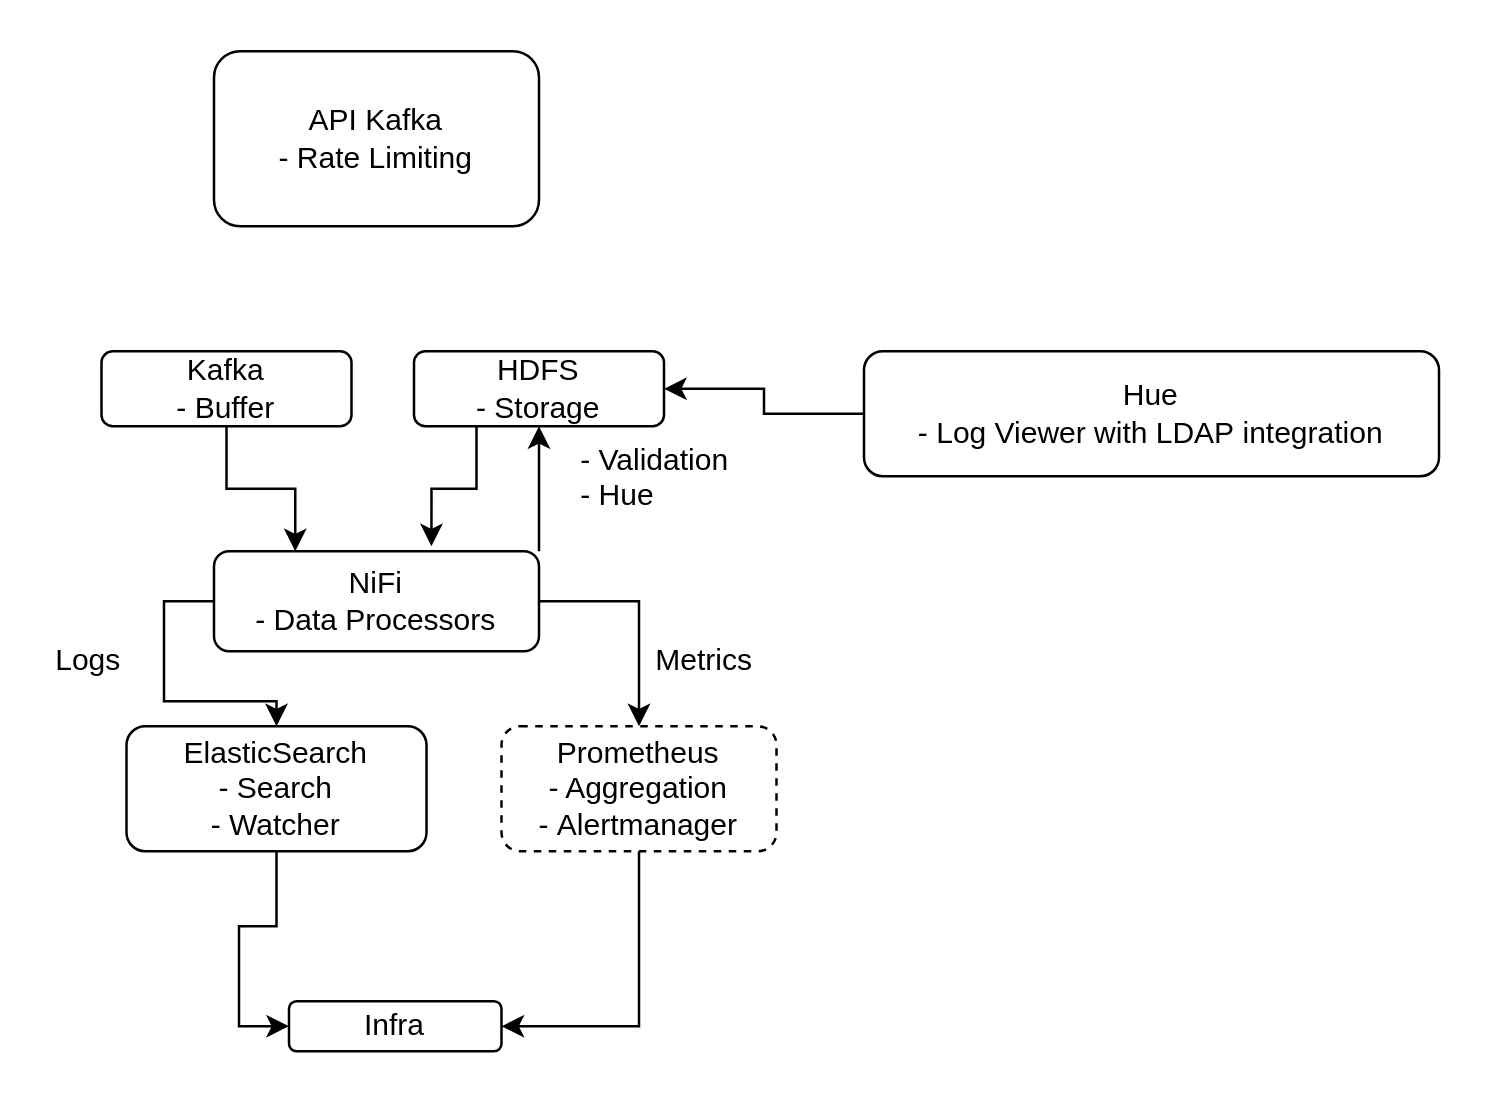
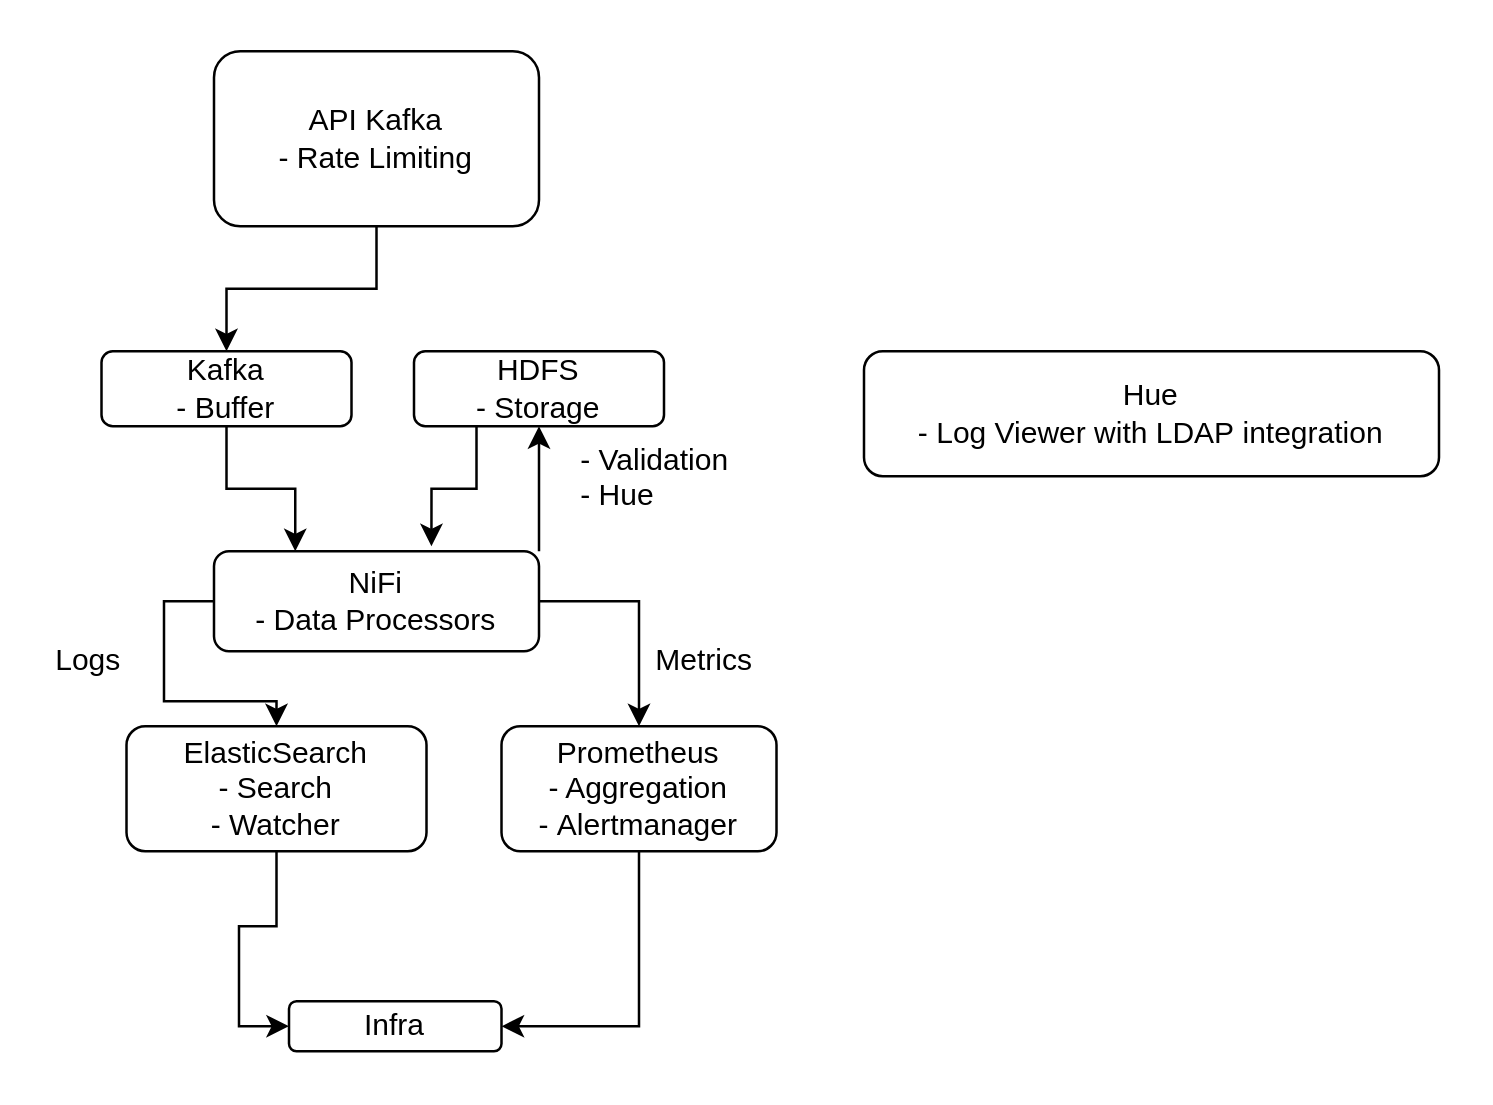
edge "API Kafka - Rate Limiting" -> "Kafka - Buffer": added
edge "Hue - Log Viewer with LDAP integration" -> "HDFS - Storage": removed
node "Prometheus - Aggregation - Alertmanager": style dashed -> solid
